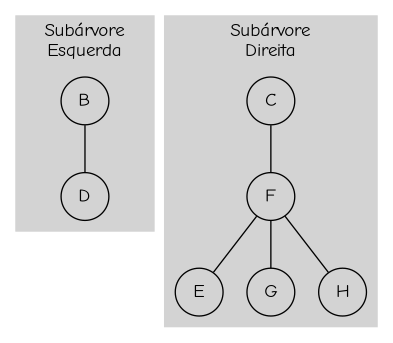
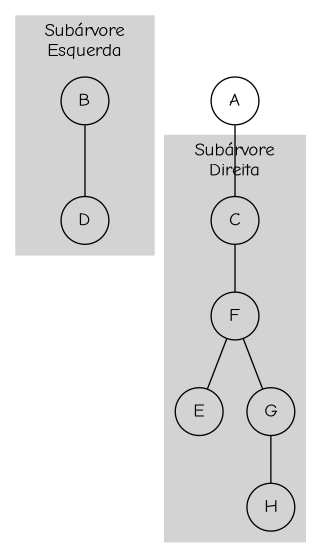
node "A": added
edge "F" -- "H": now "G" -- "H"
